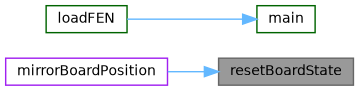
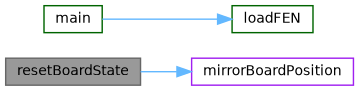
edge "loadFEN" -> "main": reversed
edge "mirrorBoardPosition" -> "resetBoardState": reversed
